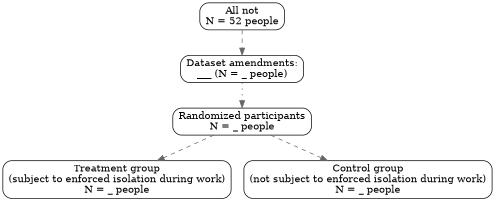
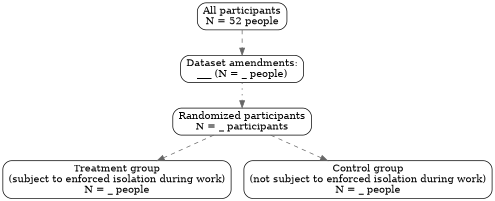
node "All not N = 52 people": label "All not N = 52 people" -> "All participants N = 52 people"
node "Randomized participants N = _ people": label "Randomized participants N = _ people" -> "Randomized participants N = _ participants"
